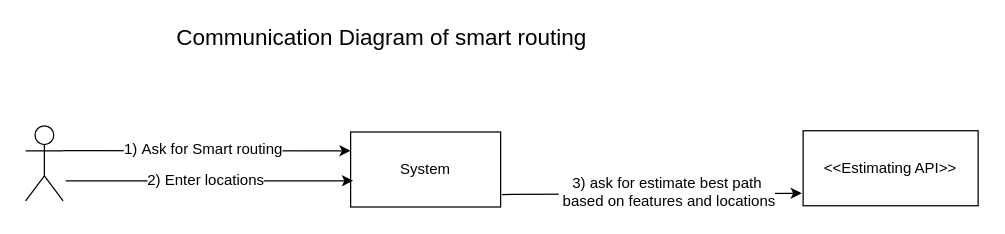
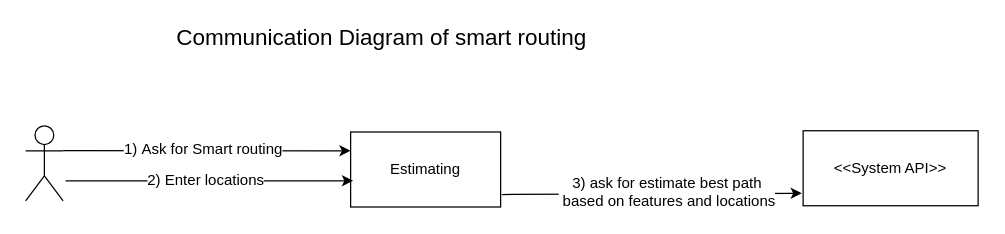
node "<<Estimating API>>": label "<<Estimating API>>" -> "<<System API>>"
node "System": label "System" -> "Estimating"
